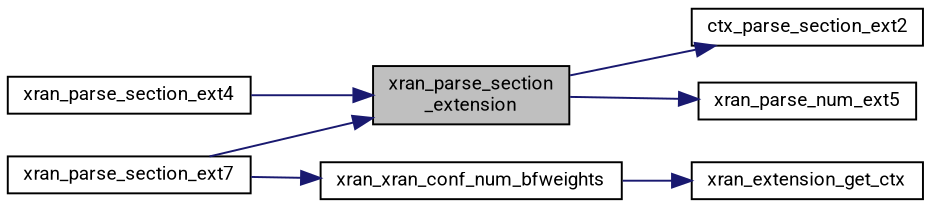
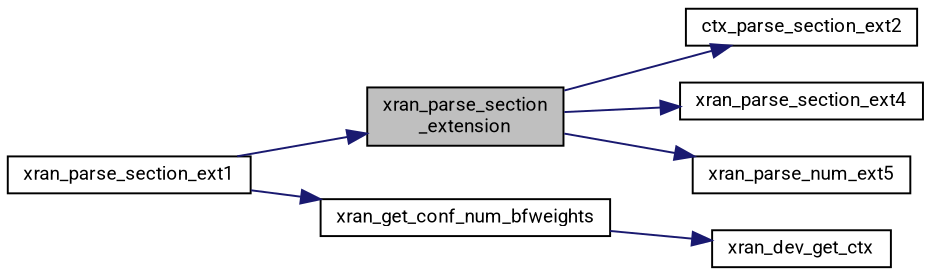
edge "xran_parse_section_ext4" -> "xran_parse_section _extension": reversed
node "xran_parse_section_ext7": label "xran_parse_section_ext7" -> "xran_parse_section_ext1"
node "xran_xran_conf_num_bfweights": label "xran_xran_conf_num_bfweights" -> "xran_get_conf_num_bfweights"
node "xran_extension_get_ctx": label "xran_extension_get_ctx" -> "xran_dev_get_ctx"
